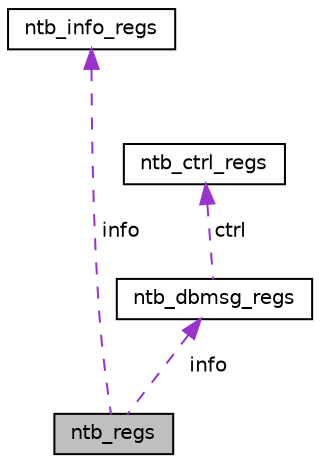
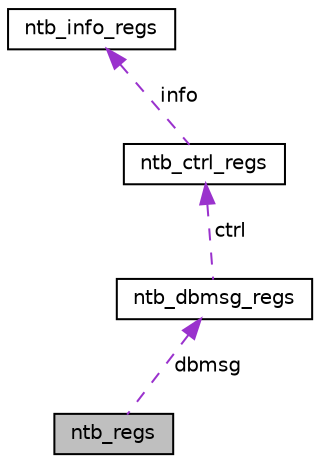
edge "ntb_regs" -> "ntb_info_regs": now "ntb_ctrl_regs" -> "ntb_info_regs"
edge "ntb_regs" -> "ntb_dbmsg_regs": label " info" -> " dbmsg"
